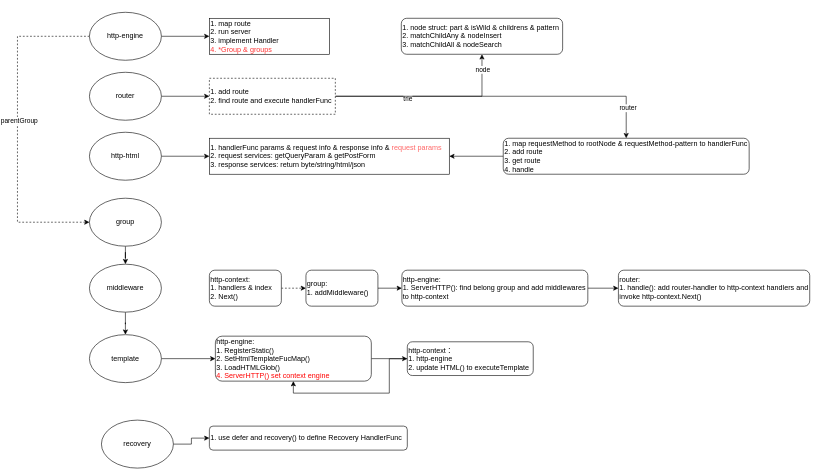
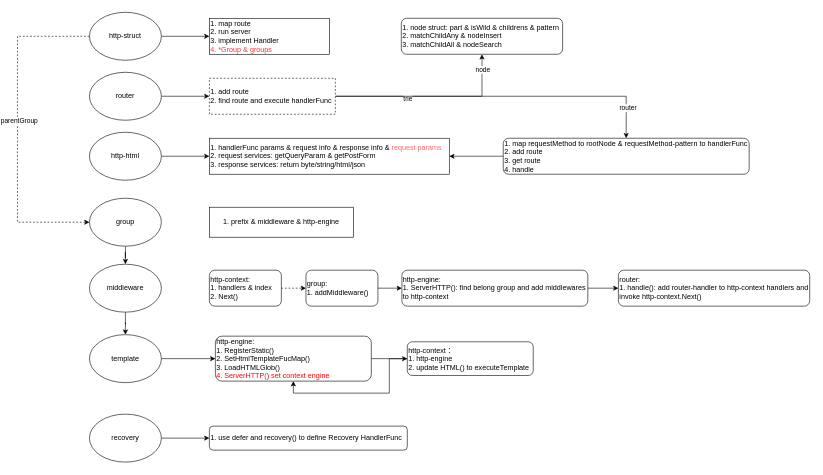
node "http-engine": label "http-engine" -> "http-struct"
node "1. prefix & middleware & http-engine": added
node "recovery": moved (137, 444) -> (125, 438)
